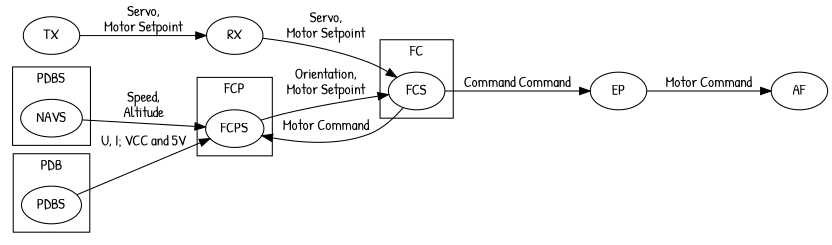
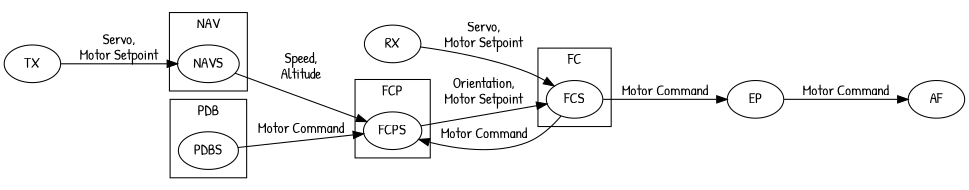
edge "TX" -> "RX": now "TX" -> "NAVS"
cluster "PDBS": label "PDBS" -> "NAV"
edge "FCS" -> "EP": label "Command Command" -> "Motor Command"
edge "PDBS" -> "FCPS": label "U, I; VCC and 5V" -> "Motor Command"
